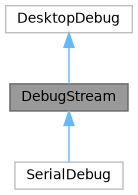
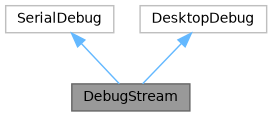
edge "SerialDebug" -> "DebugStream": reversed
